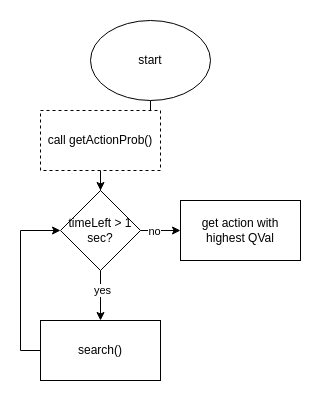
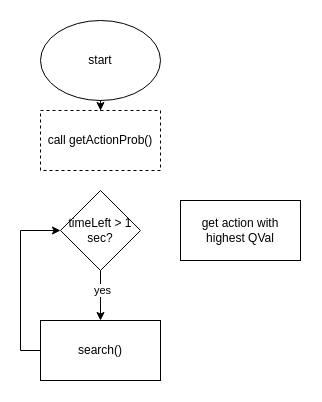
node "start": moved (151, 61) -> (101, 61)
edge "call getActionProb()" -> "timeLeft > 1 sec?": removed
edge "timeLeft > 1 sec?" -> "get action with highest QVal": removed, label "no"
